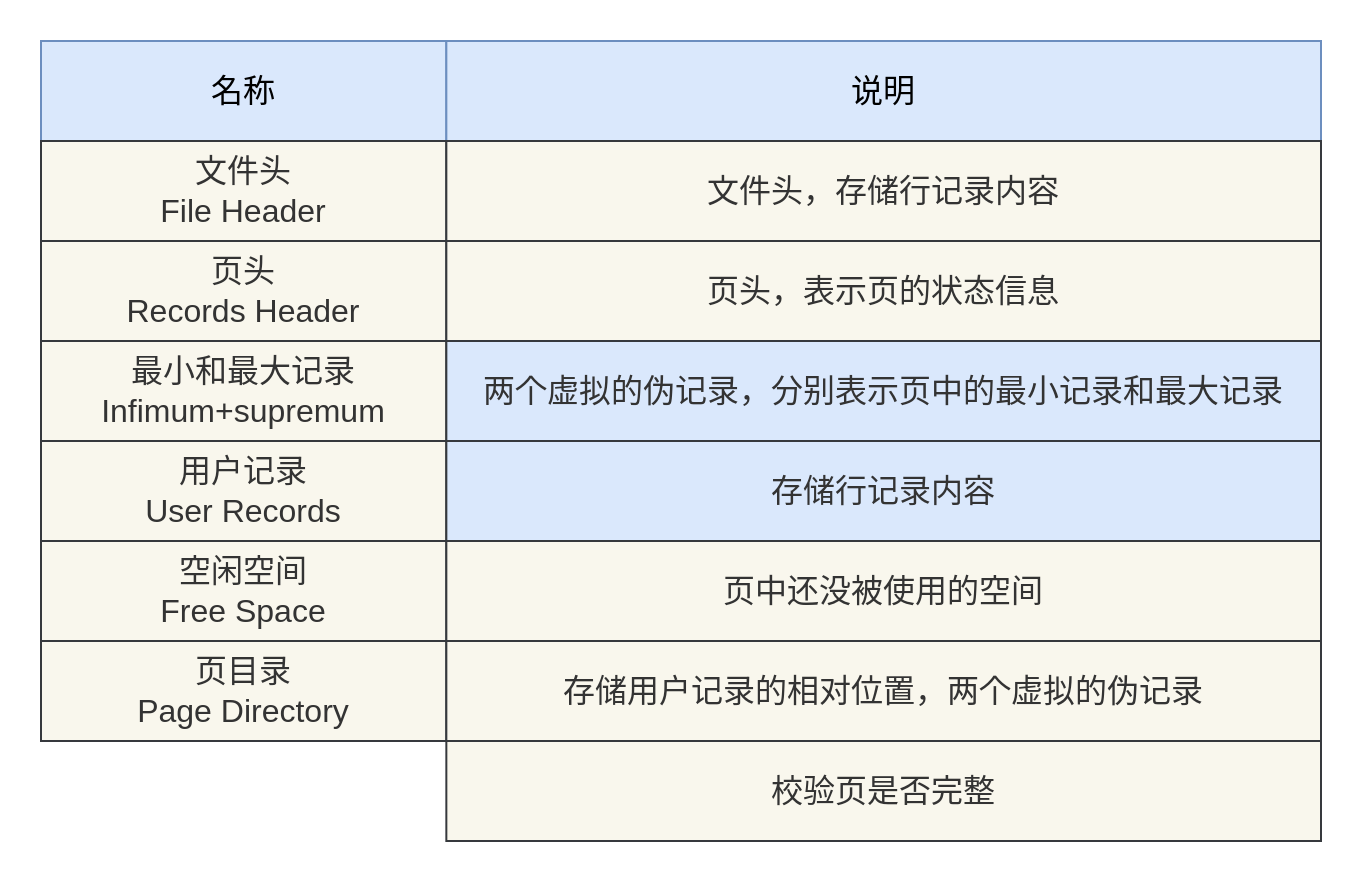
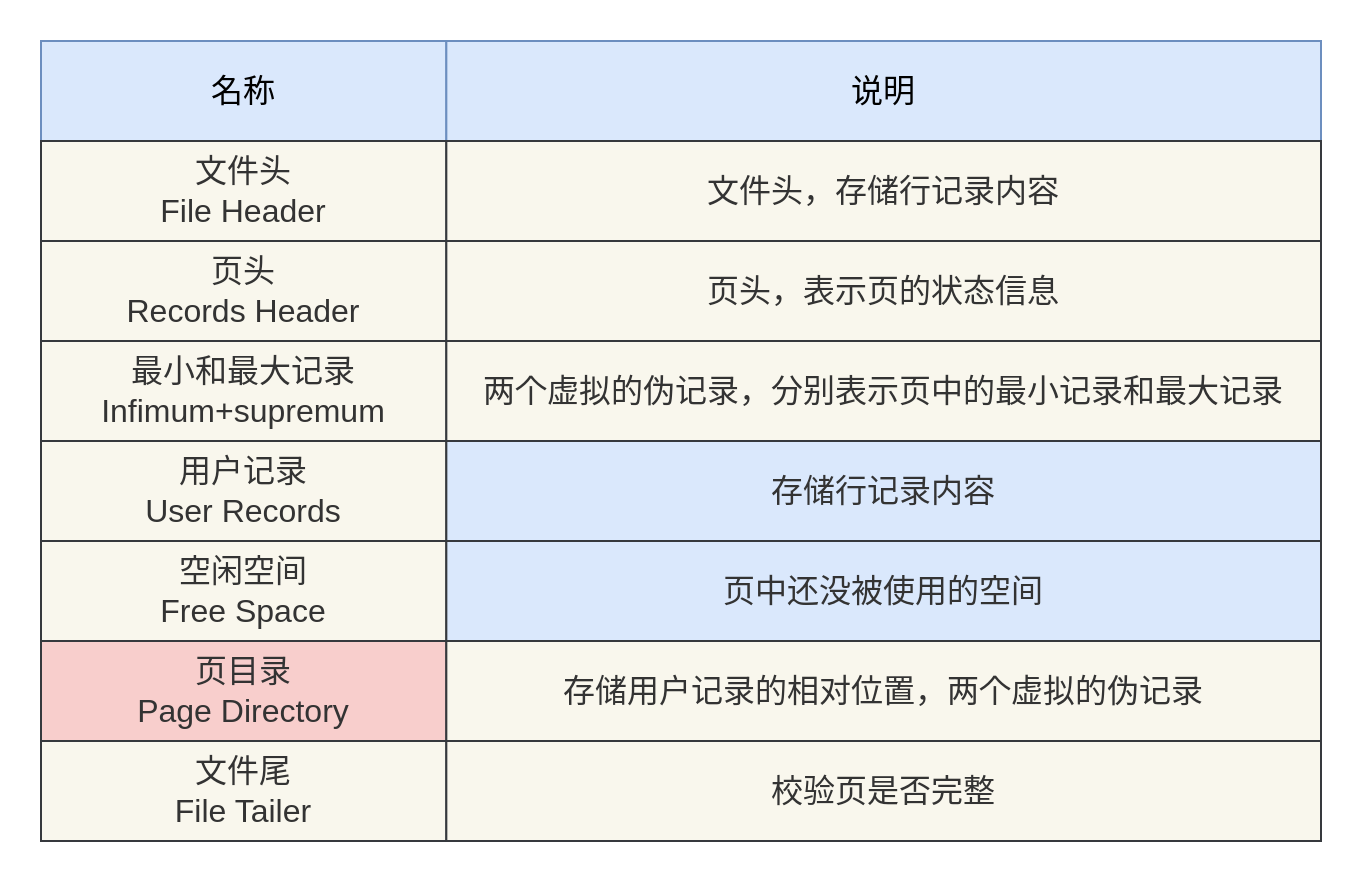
node "两个虚拟的伪记录，分别表示页中的最小记录和最大记录": fillcolor #dae8fc -> #f9f7ed
node "页中还没被使用的空间": fillcolor #f9f7ed -> #dae8fc
node "页目录 Page Directory": fillcolor #f9f7ed -> #f8cecc
node "文件尾 File Tailer": added
